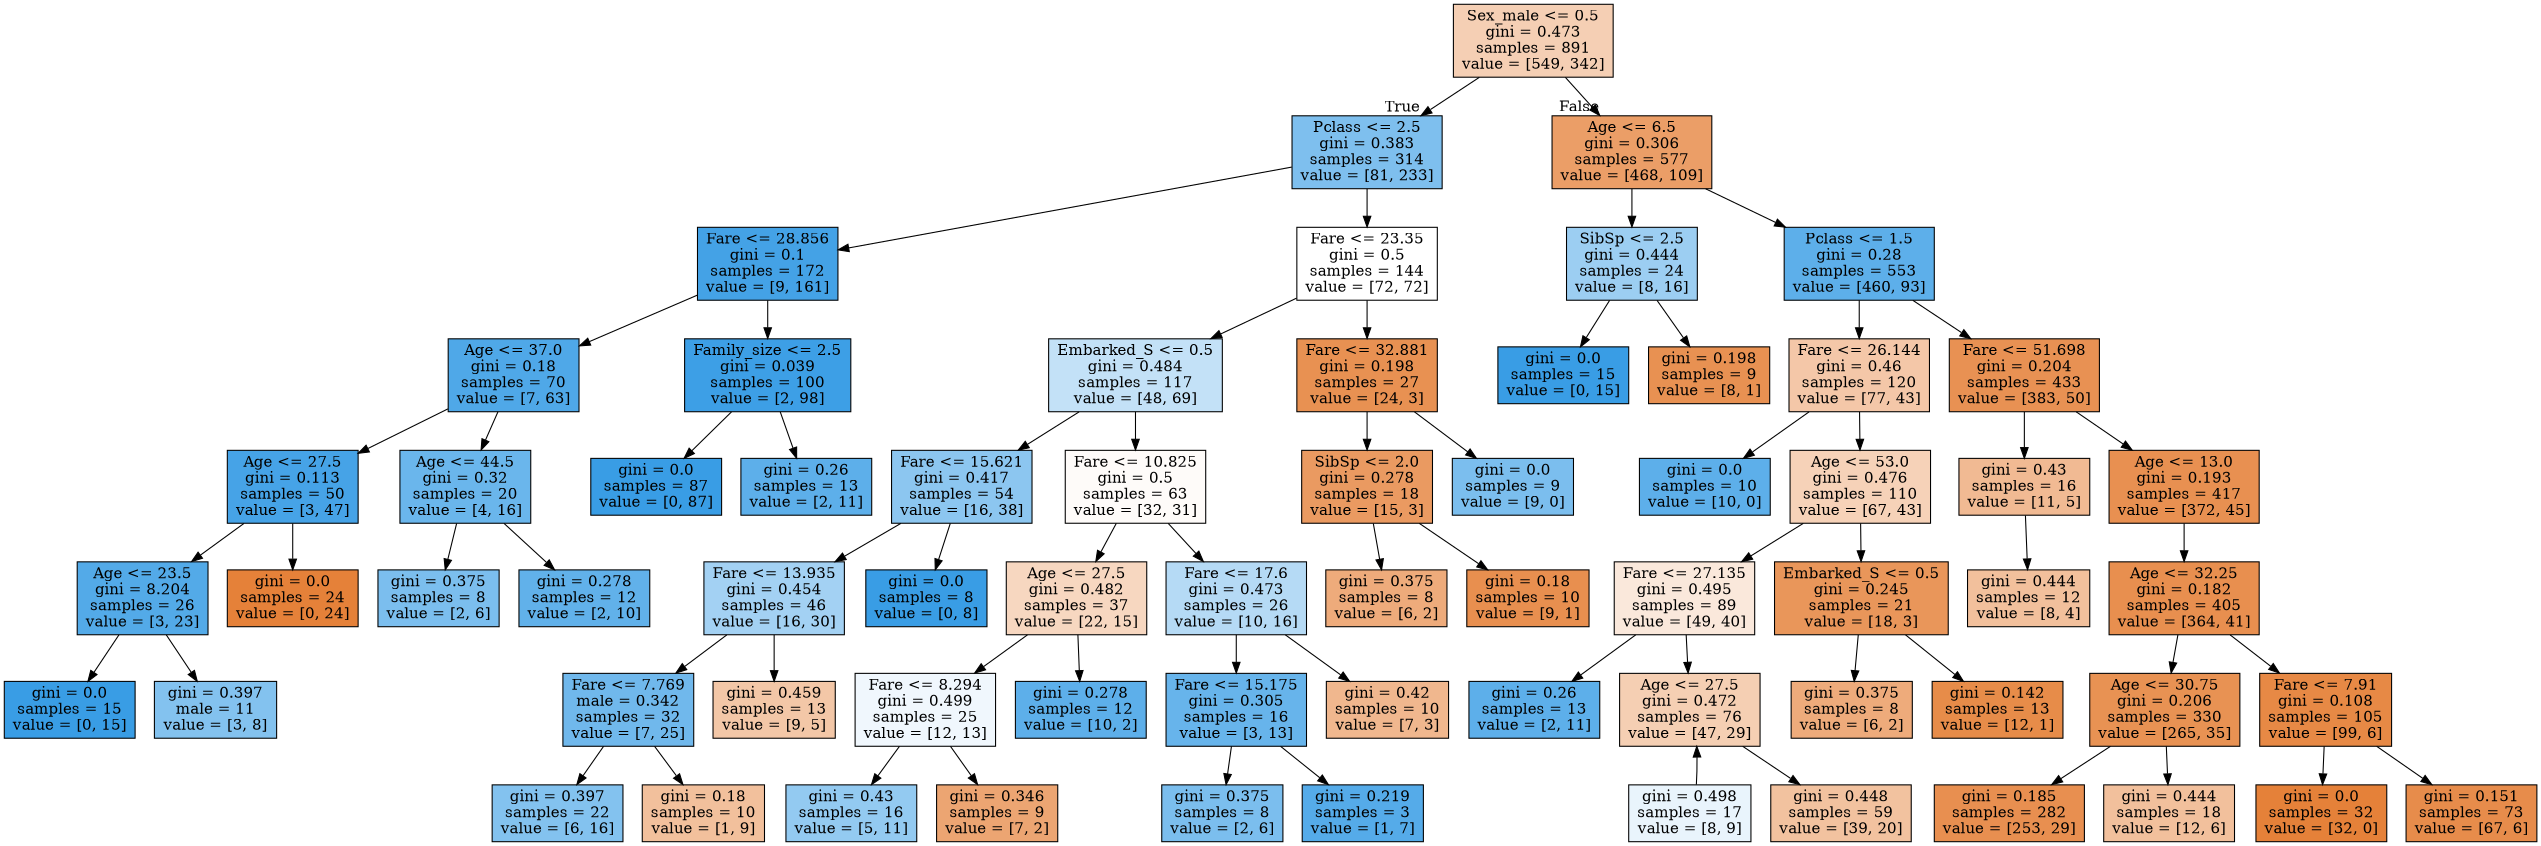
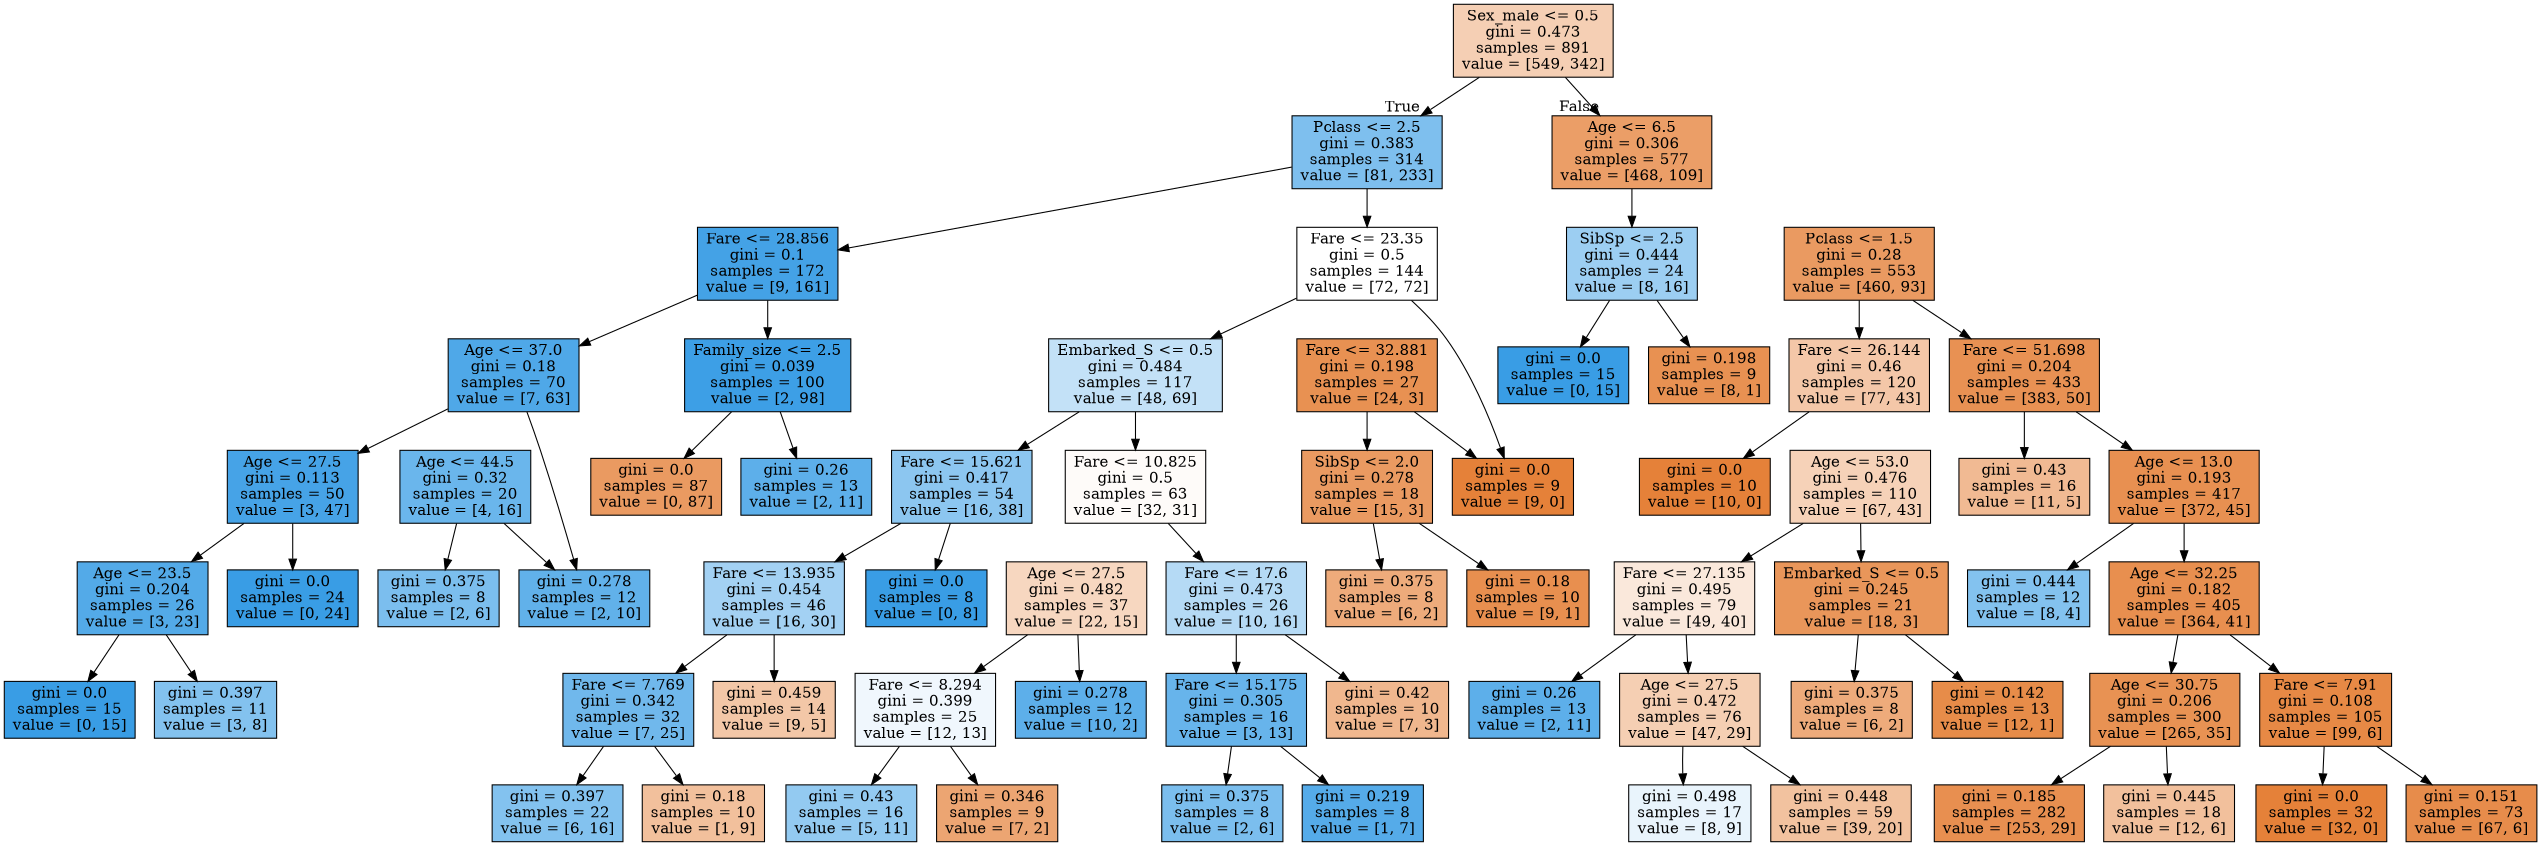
edge "Age <= 6.5 gini = 0.306 samples = 577 value = [468, 109]" -> "Pclass <= 1.5 gini = 0.28 samples = 553 value = [460, 93]": removed
node "Pclass <= 1.5 gini = 0.28 samples = 553 value = [460, 93]": fillcolor #5dafea -> #ea9a61
edge "Fare <= 23.35 gini = 0.5 samples = 144 value = [72, 72]" -> "Fare <= 32.881 gini = 0.198 samples = 27 value = [24, 3]": now "Fare <= 23.35 gini = 0.5 samples = 144 value = [72, 72]" -> "gini = 0.0 samples = 9 value = [9, 0]"
edge "Fare <= 26.144 gini = 0.46 samples = 120 value = [77, 43]" -> "Age <= 53.0 gini = 0.476 samples = 110 value = [67, 43]": removed
edge "Age <= 37.0 gini = 0.18 samples = 70 value = [7, 63]" -> "Age <= 44.5 gini = 0.32 samples = 20 value = [4, 16]": now "Age <= 37.0 gini = 0.18 samples = 70 value = [7, 63]" -> "gini = 0.278 samples = 12 value = [2, 10]"
node "gini = 0.0 samples = 87 value = [0, 87]": fillcolor #399de5 -> #ea9a61
node "gini = 0.0 samples = 9 value = [9, 0]": fillcolor #7bbeee -> #e58139
node "gini = 0.0 samples = 10 value = [10, 0]": fillcolor #5dafea -> #e58139
edge "gini = 0.43 samples = 16 value = [11, 5]" -> "gini = 0.444 samples = 12 value = [8, 4]": now "Age <= 13.0 gini = 0.193 samples = 417 value = [372, 45]" -> "gini = 0.444 samples = 12 value = [8, 4]"
edge "Fare <= 10.825 gini = 0.5 samples = 63 value = [32, 31]" -> "Age <= 27.5 gini = 0.482 samples = 37 value = [22, 15]": removed
node "Age <= 23.5 gini = 8.204 samples = 26 value = [3, 23]": label "Age <= 23.5 gini = 8.204 samples = 26 value = [3, 23]" -> "Age <= 23.5 gini = 0.204 samples = 26 value = [3, 23]"
node "gini = 0.0 samples = 24 value = [0, 24]": fillcolor #e58139 -> #399de5
node "Fare <= 27.135 gini = 0.495 samples = 89 value = [49, 40]": label "Fare <= 27.135 gini = 0.495 samples = 89 value = [49, 40]" -> "Fare <= 27.135 gini = 0.495 samples = 79 value = [49, 40]"
node "gini = 0.444 samples = 12 value = [8, 4]": fillcolor #f2c09c -> #83c2ef
node "gini = 0.397 male = 11 value = [3, 8]": label "gini = 0.397 male = 11 value = [3, 8]" -> "gini = 0.397 samples = 11 value = [3, 8]"
node "Fare <= 7.769 male = 0.342 samples = 32 value = [7, 25]": label "Fare <= 7.769 male = 0.342 samples = 32 value = [7, 25]" -> "Fare <= 7.769 gini = 0.342 samples = 32 value = [7, 25]"
node "gini = 0.459 samples = 13 value = [9, 5]": label "gini = 0.459 samples = 13 value = [9, 5]" -> "gini = 0.459 samples = 14 value = [9, 5]"
node "Fare <= 8.294 gini = 0.499 samples = 25 value = [12, 13]": label "Fare <= 8.294 gini = 0.499 samples = 25 value = [12, 13]" -> "Fare <= 8.294 gini = 0.399 samples = 25 value = [12, 13]"
node "Age <= 30.75 gini = 0.206 samples = 330 value = [265, 35]": label "Age <= 30.75 gini = 0.206 samples = 330 value = [265, 35]" -> "Age <= 30.75 gini = 0.206 samples = 300 value = [265, 35]"
edge "gini = 0.498 samples = 17 value = [8, 9]" -> "Age <= 27.5 gini = 0.472 samples = 76 value = [47, 29]": reversed
node "gini = 0.219 samples = 3 value = [1, 7]": label "gini = 0.219 samples = 3 value = [1, 7]" -> "gini = 0.219 samples = 8 value = [1, 7]"
node "gini = 0.444 samples = 18 value = [12, 6]": label "gini = 0.444 samples = 18 value = [12, 6]" -> "gini = 0.445 samples = 18 value = [12, 6]"
